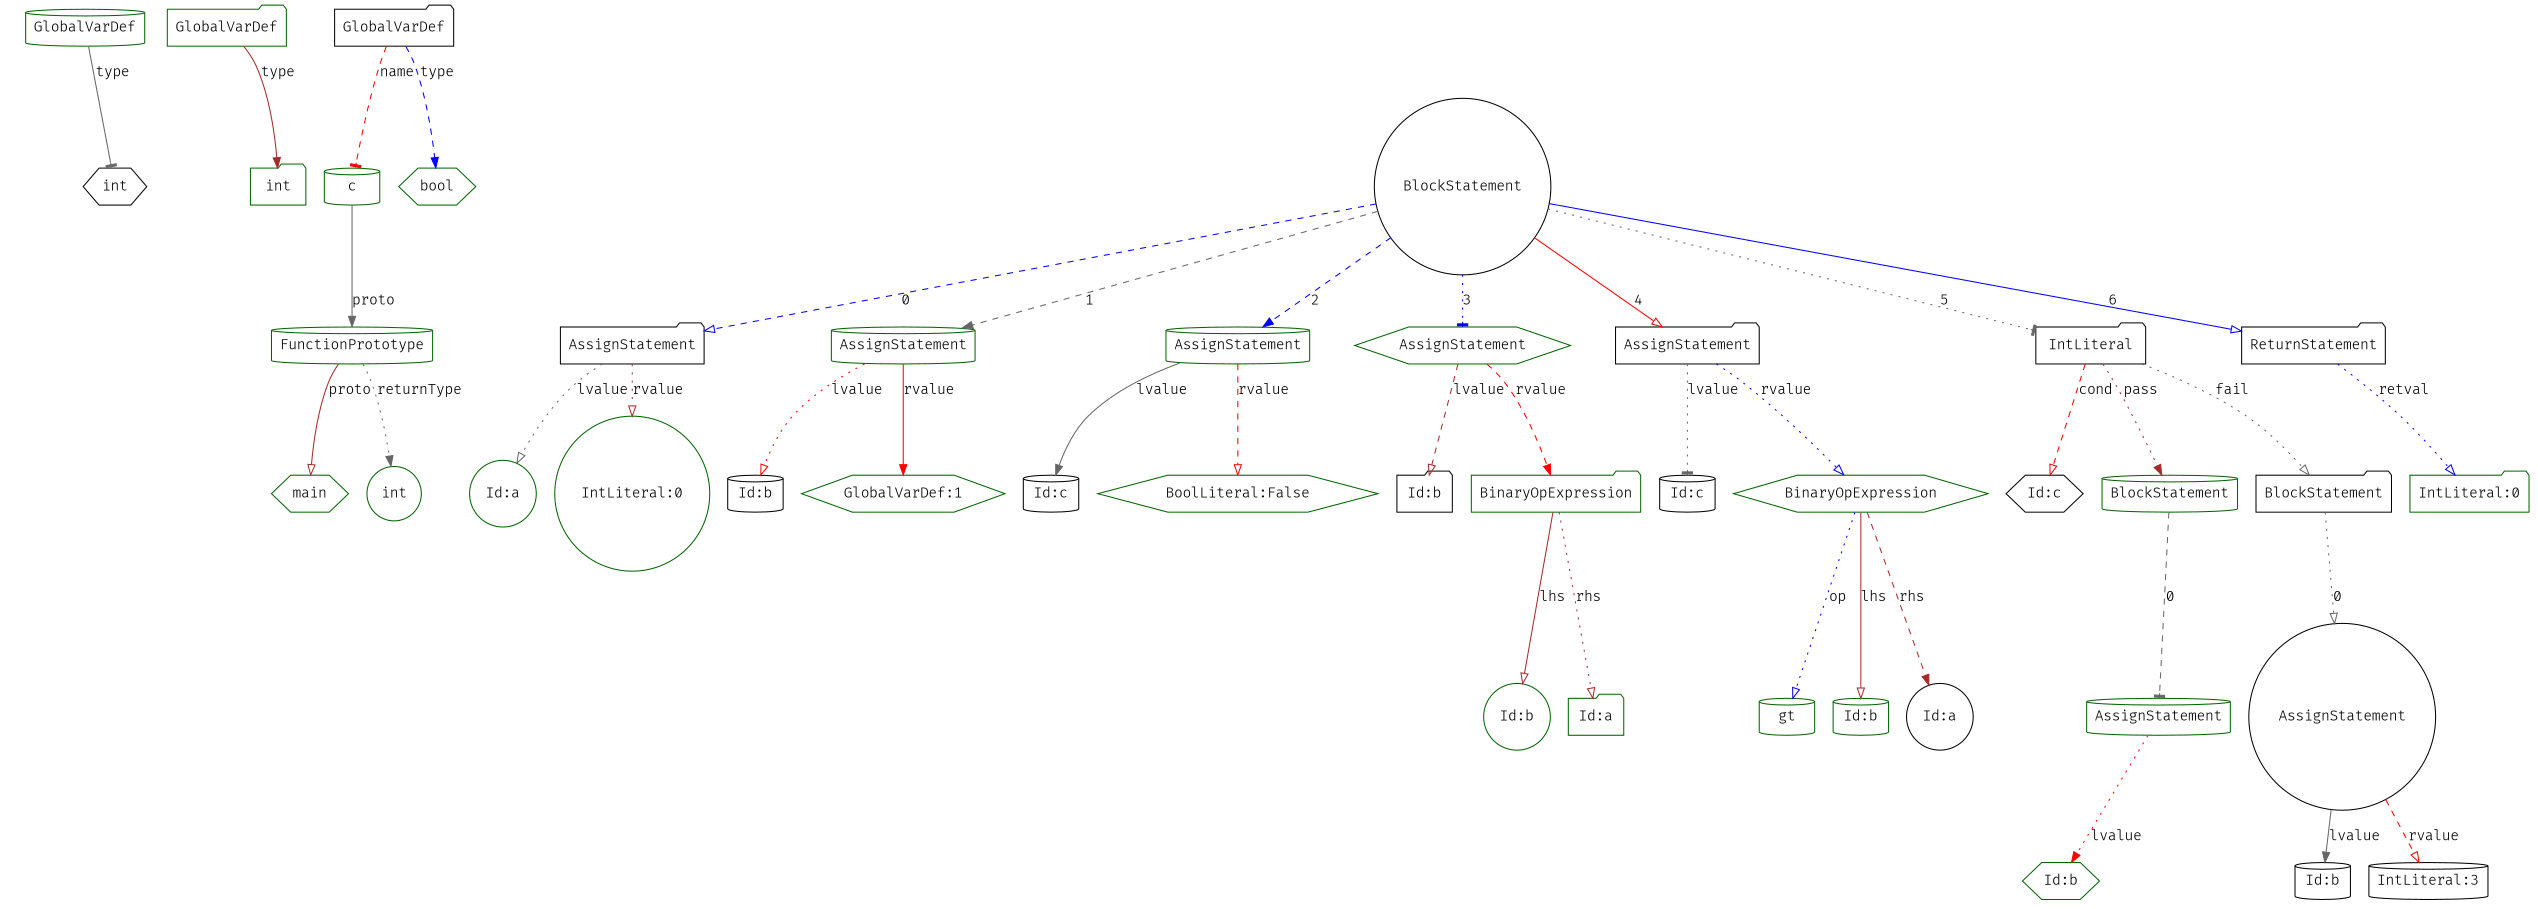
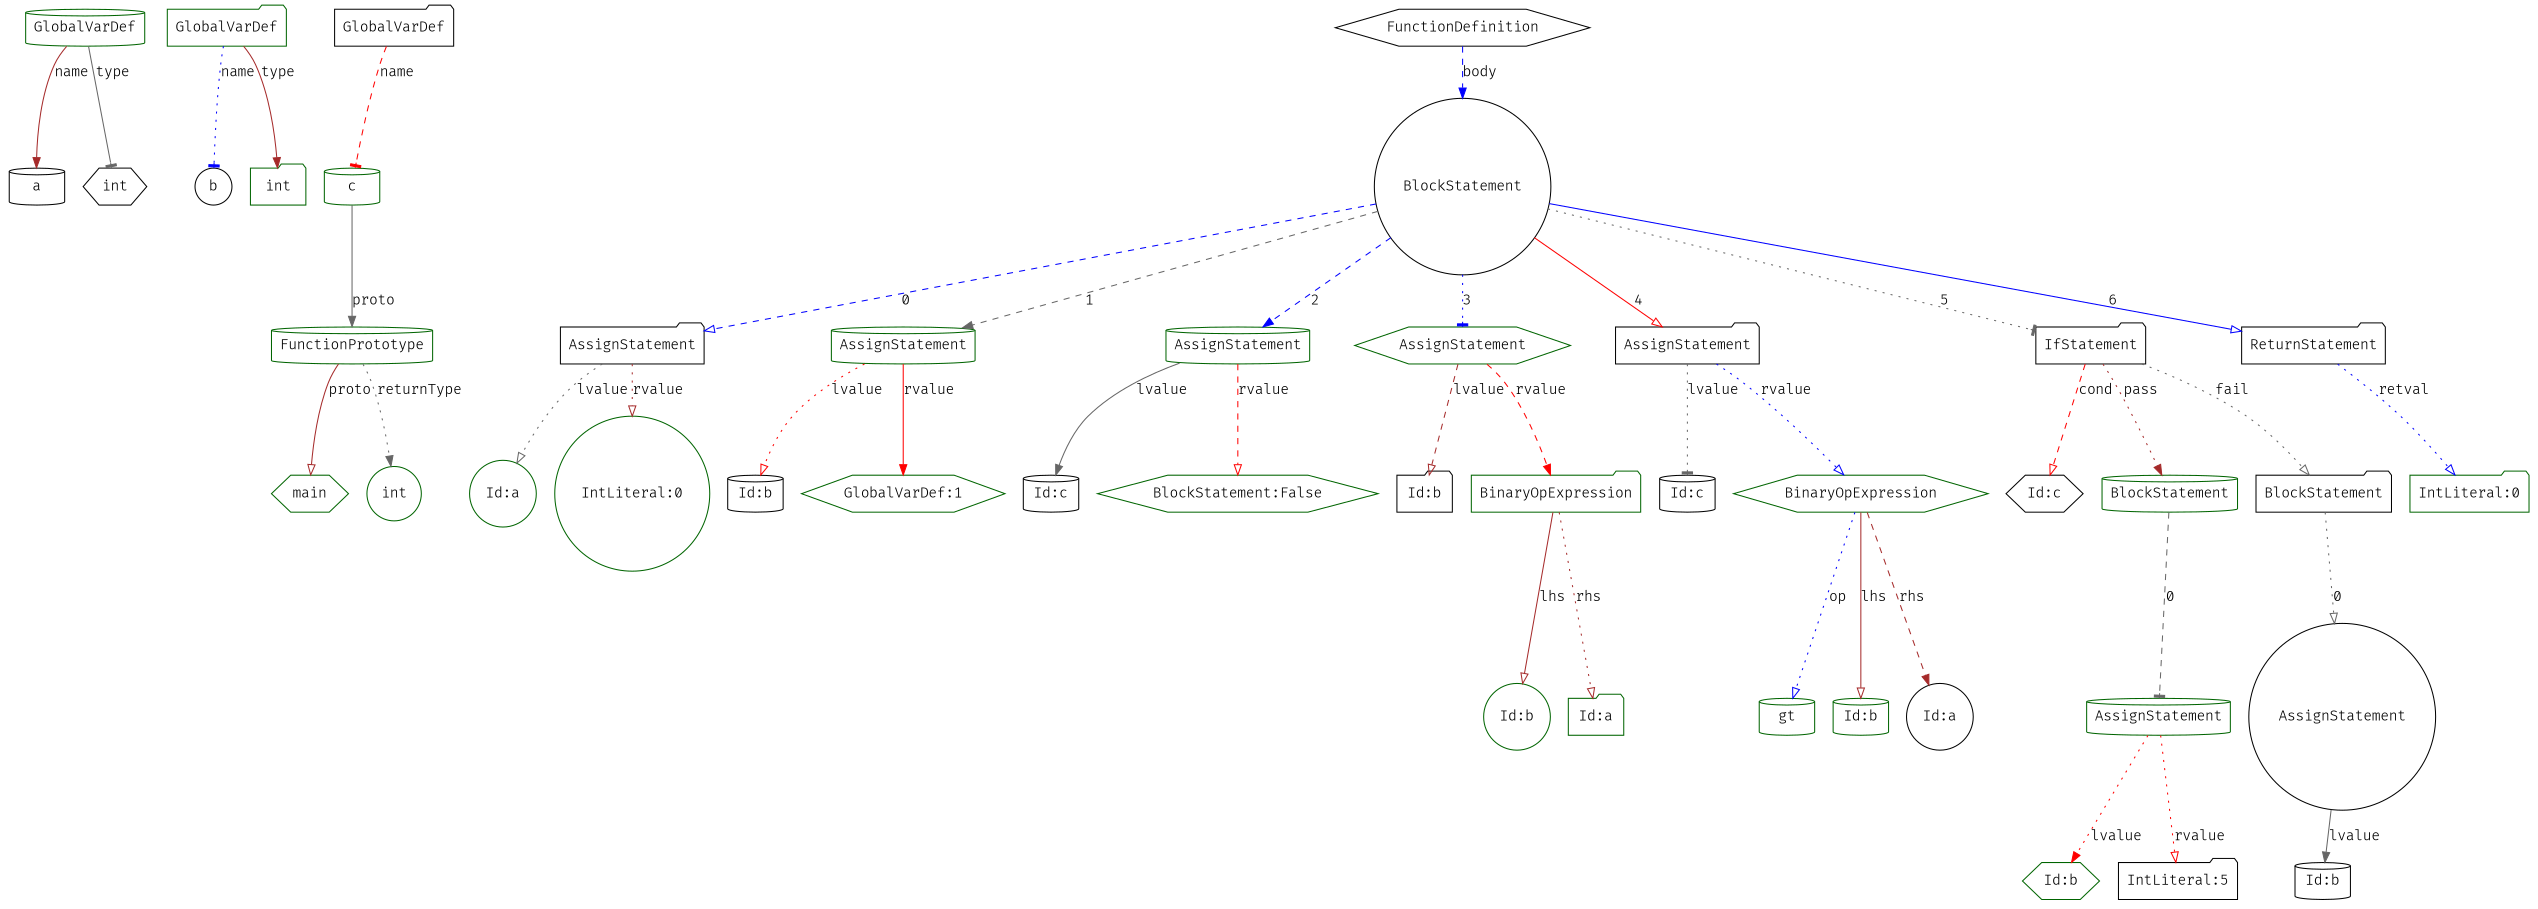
node "FunctionDefinition": added
node "a": added
node "b": added
node "bool": removed
node "IntLiteral": label "IntLiteral" -> "IfStatement"
node "BoolLiteral:False": label "BoolLiteral:False" -> "BlockStatement:False"
node "IntLiteral:5": added
node "IntLiteral:3": removed
